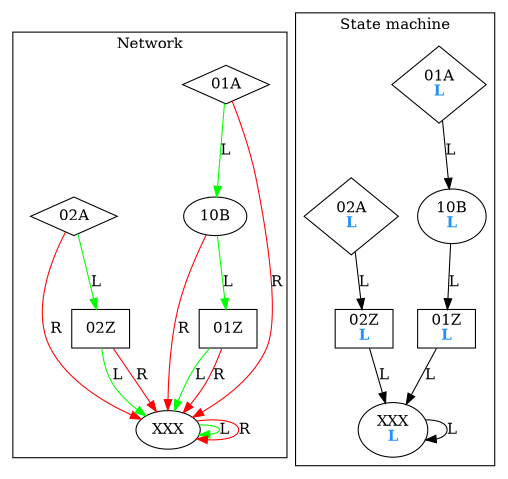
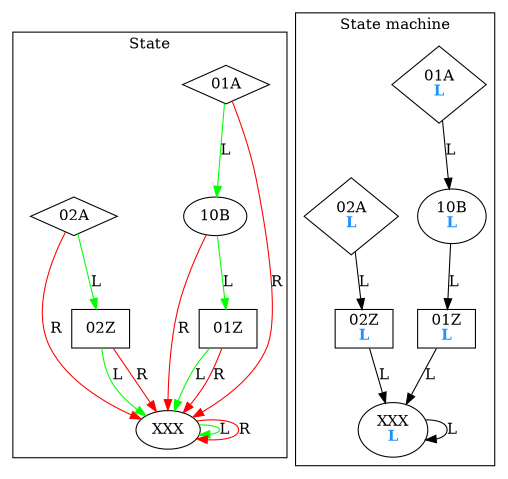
cluster "Network": label "Network" -> "State"
